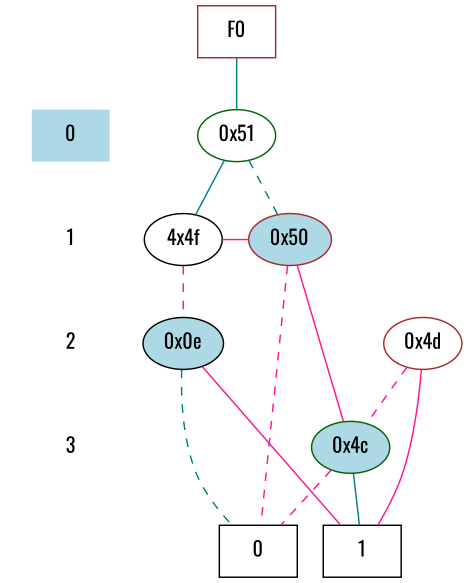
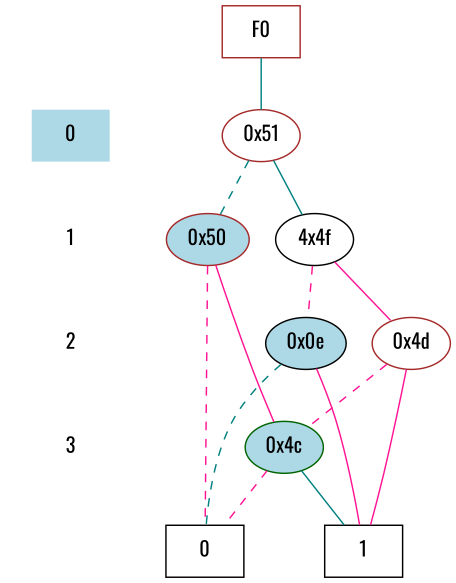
node "0x51": color darkgreen -> brown
edge "4x4f" -- "0x50": now "4x4f" -- "0x4d"
